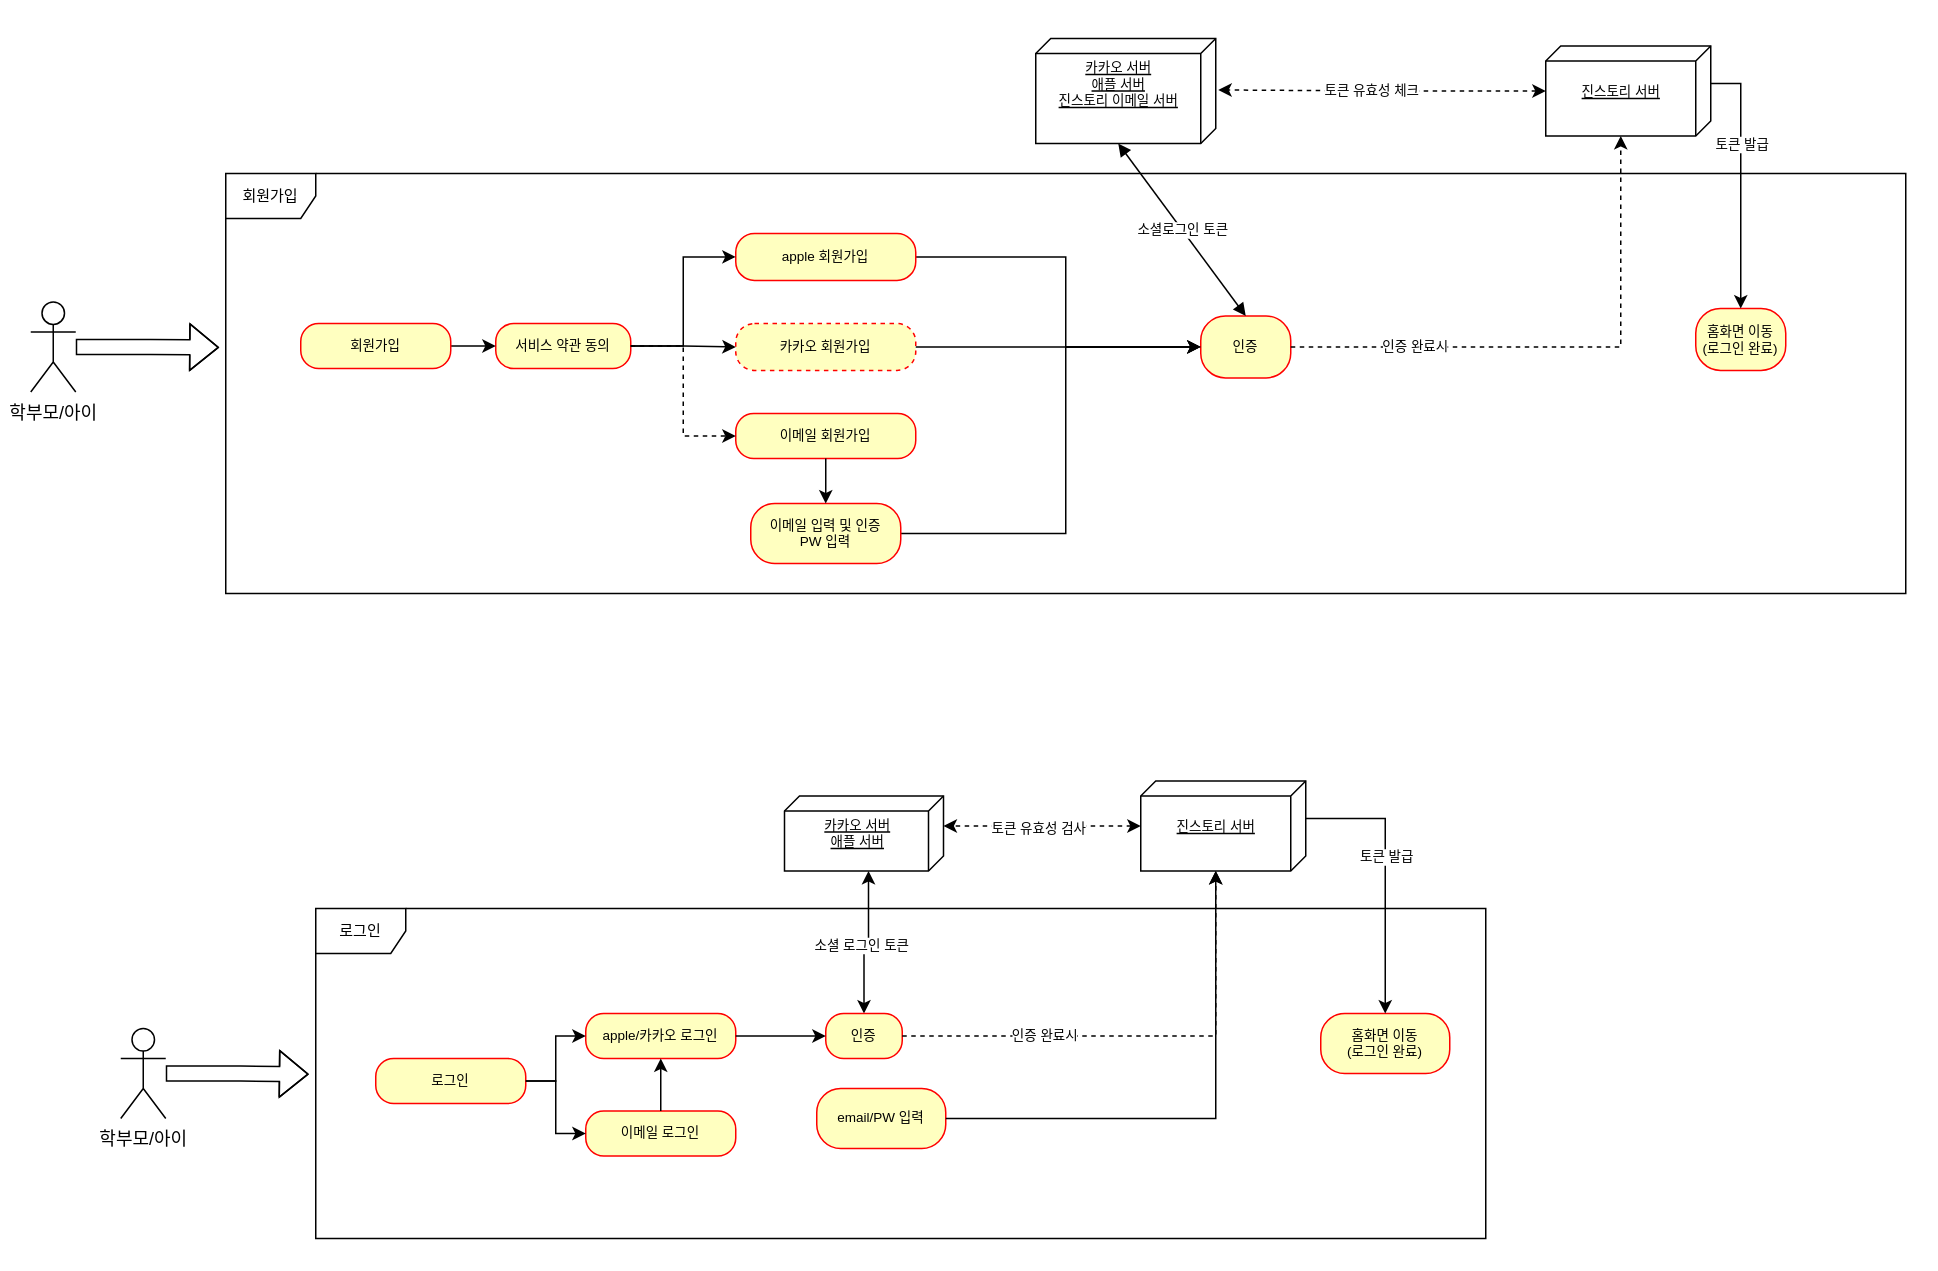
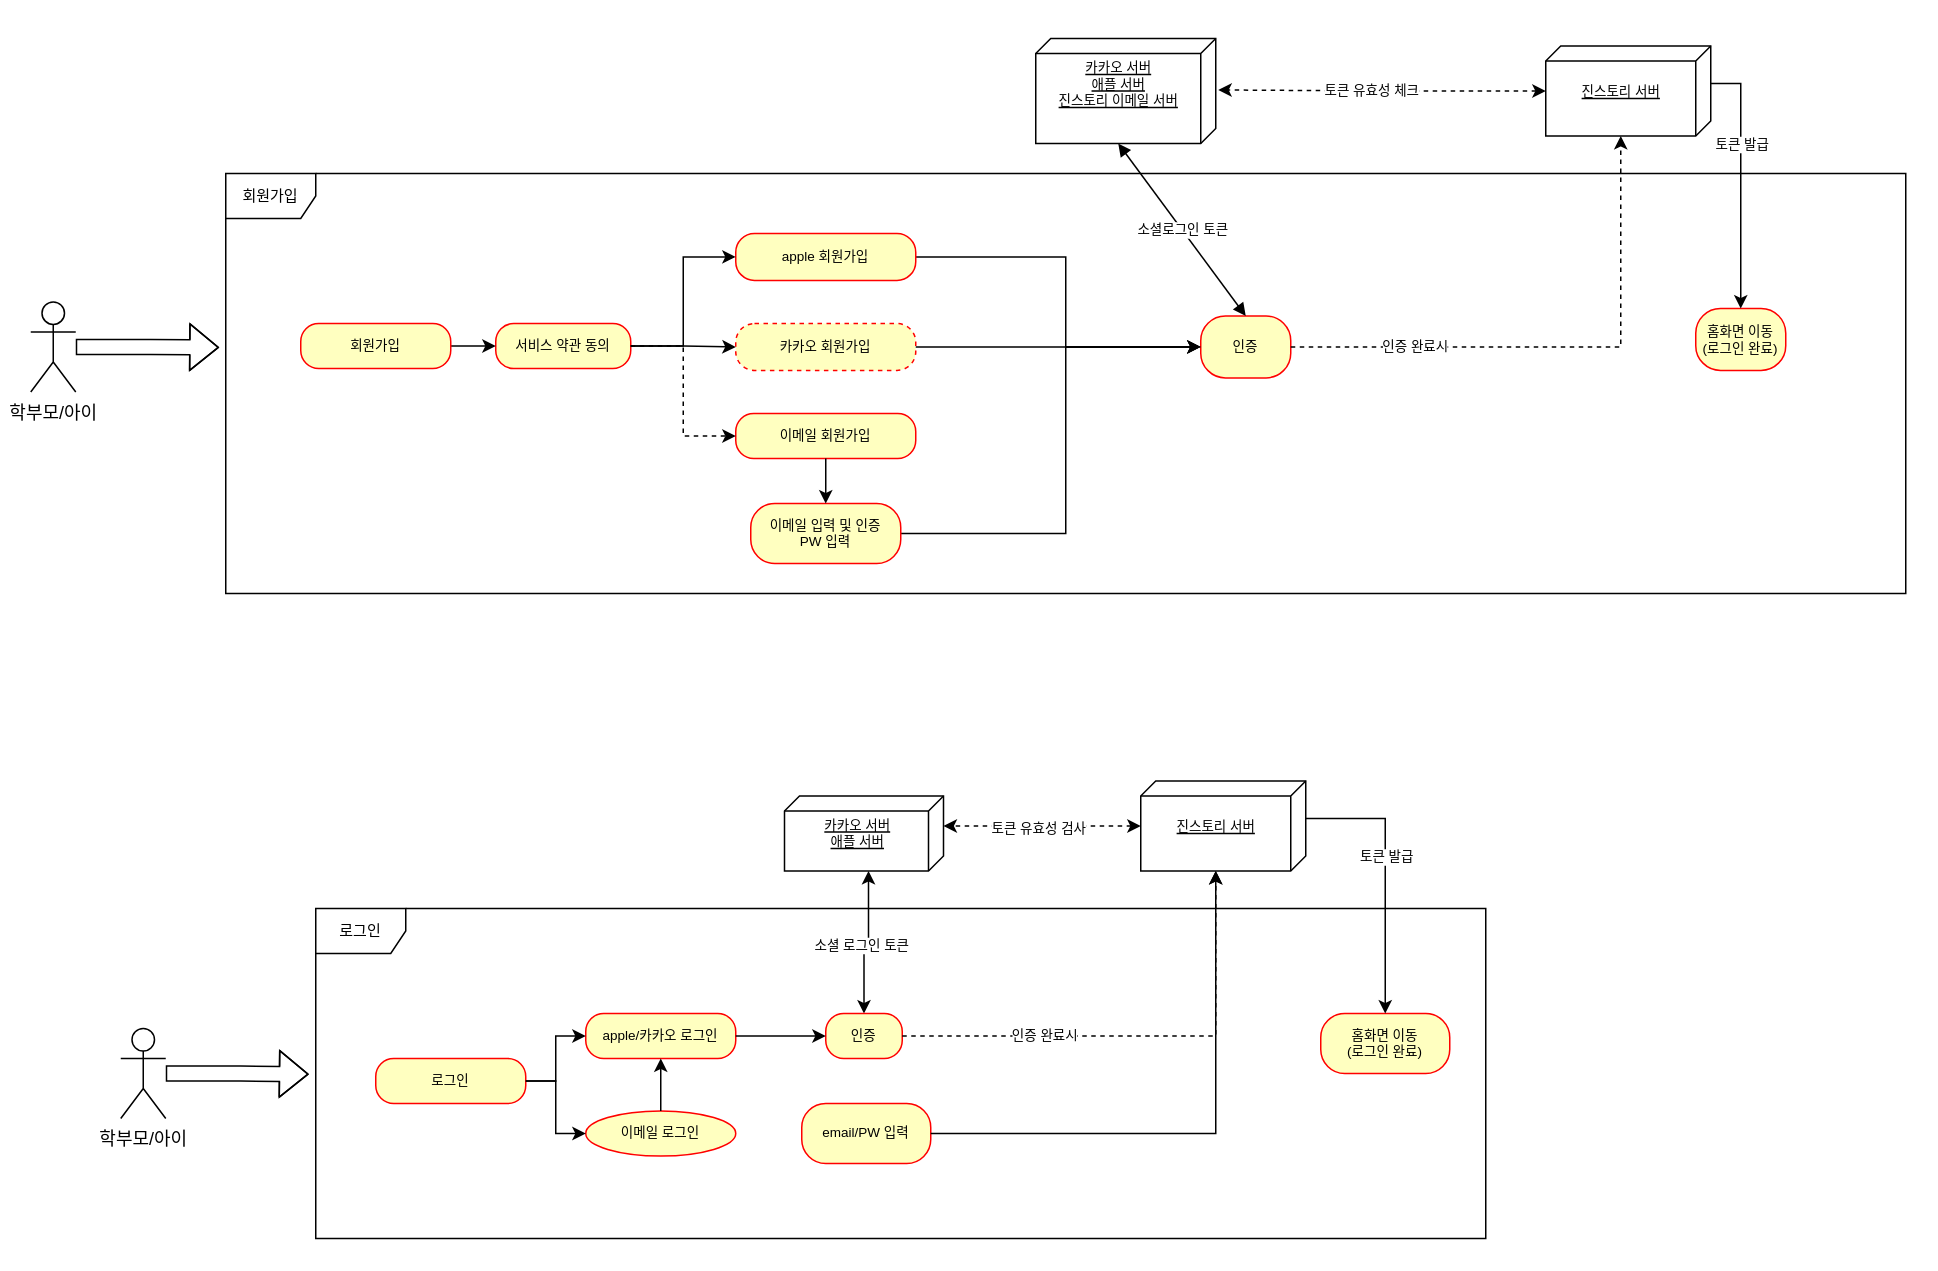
node "email/PW 입력": moved (881, 1118) -> (866, 1133)
node "이메일 로그인": shape rounded rectangle -> ellipse
